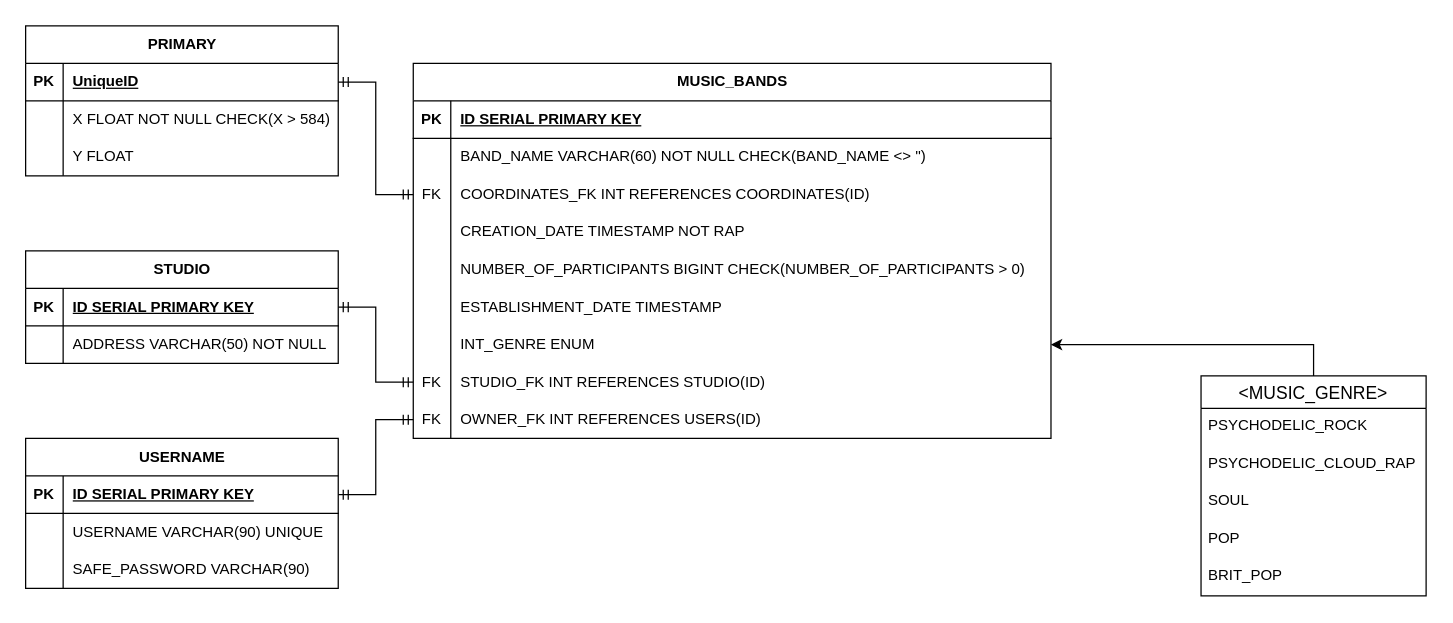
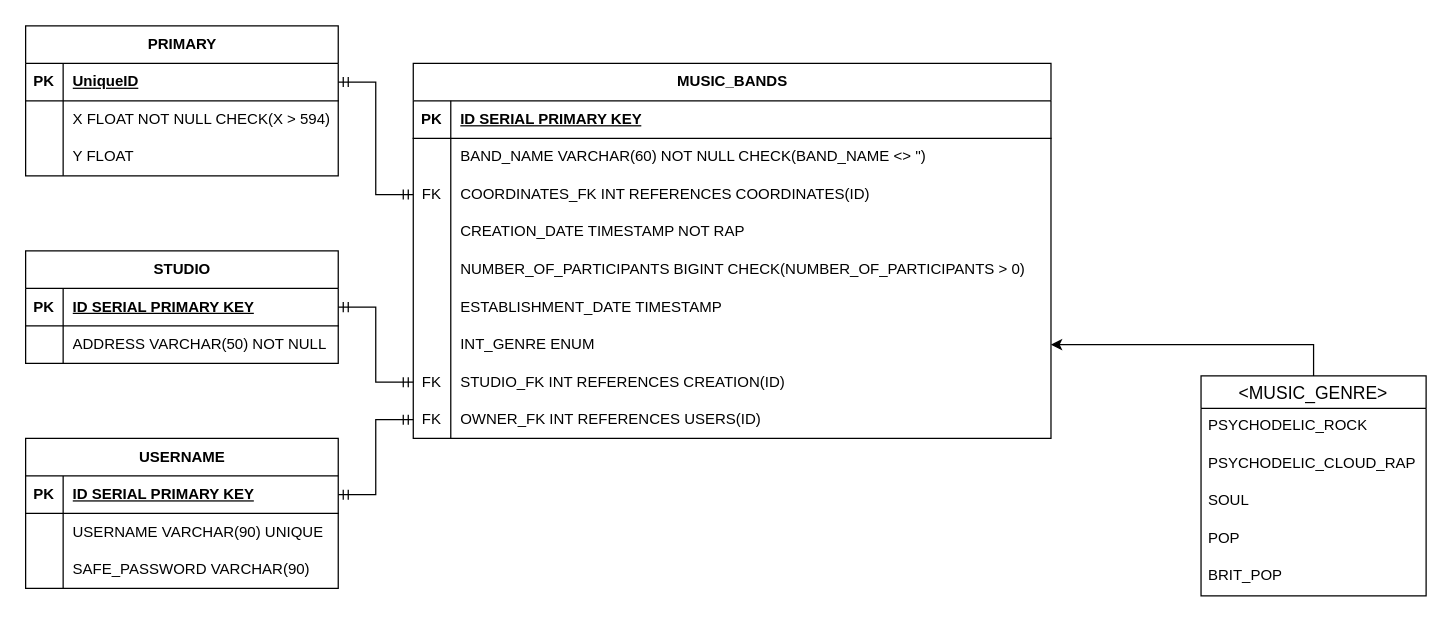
node "X FLOAT NOT NULL CHECK(X > 584)": label "X FLOAT NOT NULL CHECK(X > 584)" -> "X FLOAT NOT NULL CHECK(X > 594)"
node "STUDIO_FK INT REFERENCES STUDIO(ID)": label "STUDIO_FK INT REFERENCES STUDIO(ID)" -> "STUDIO_FK INT REFERENCES CREATION(ID)"
